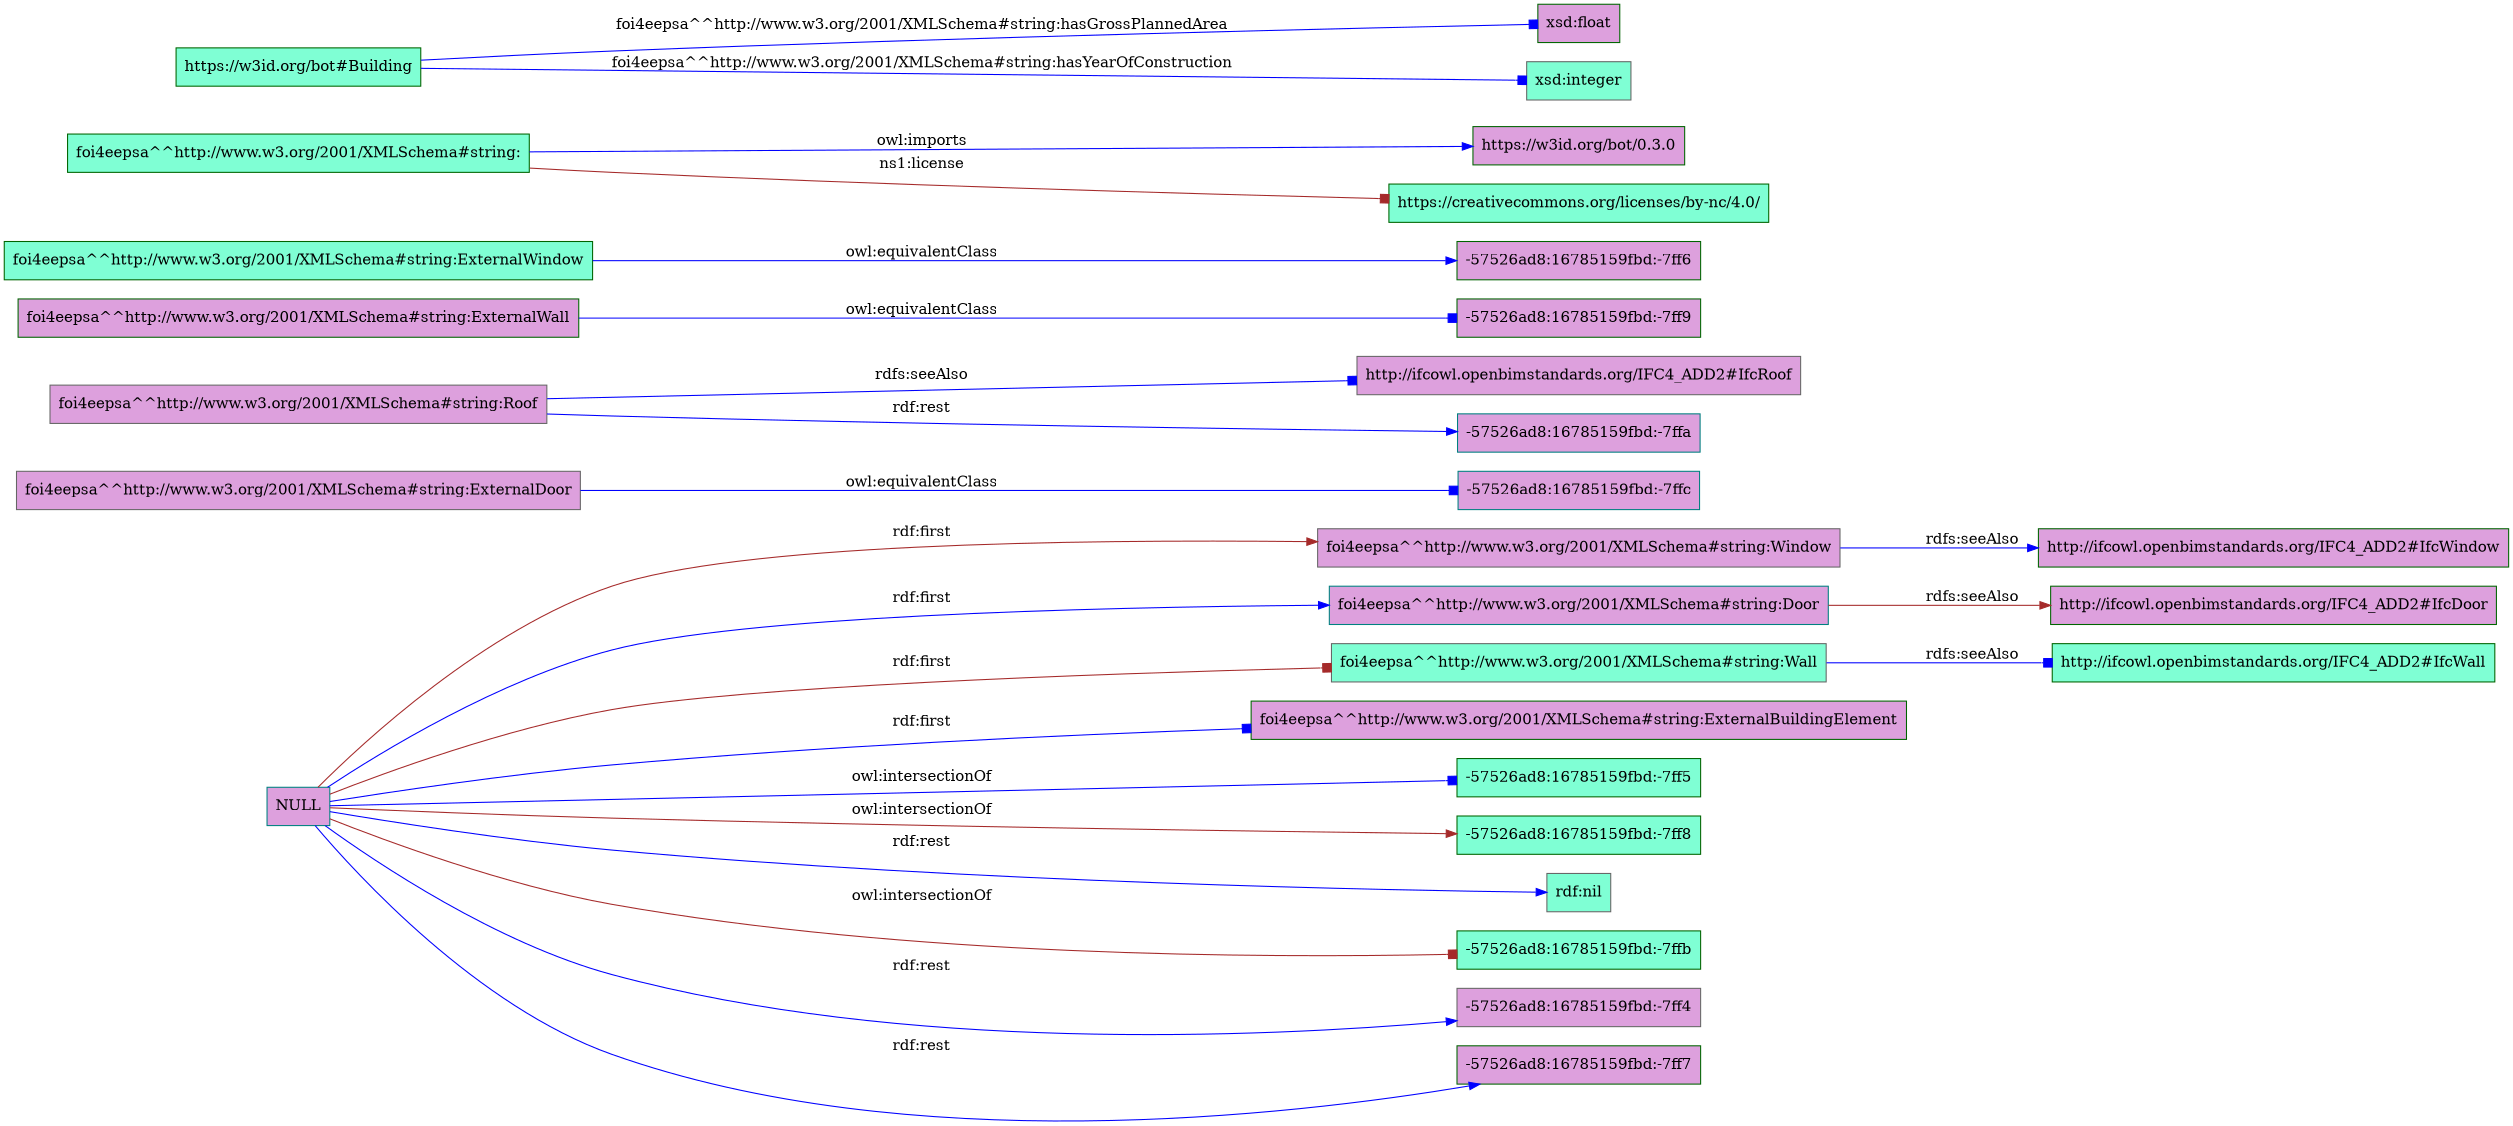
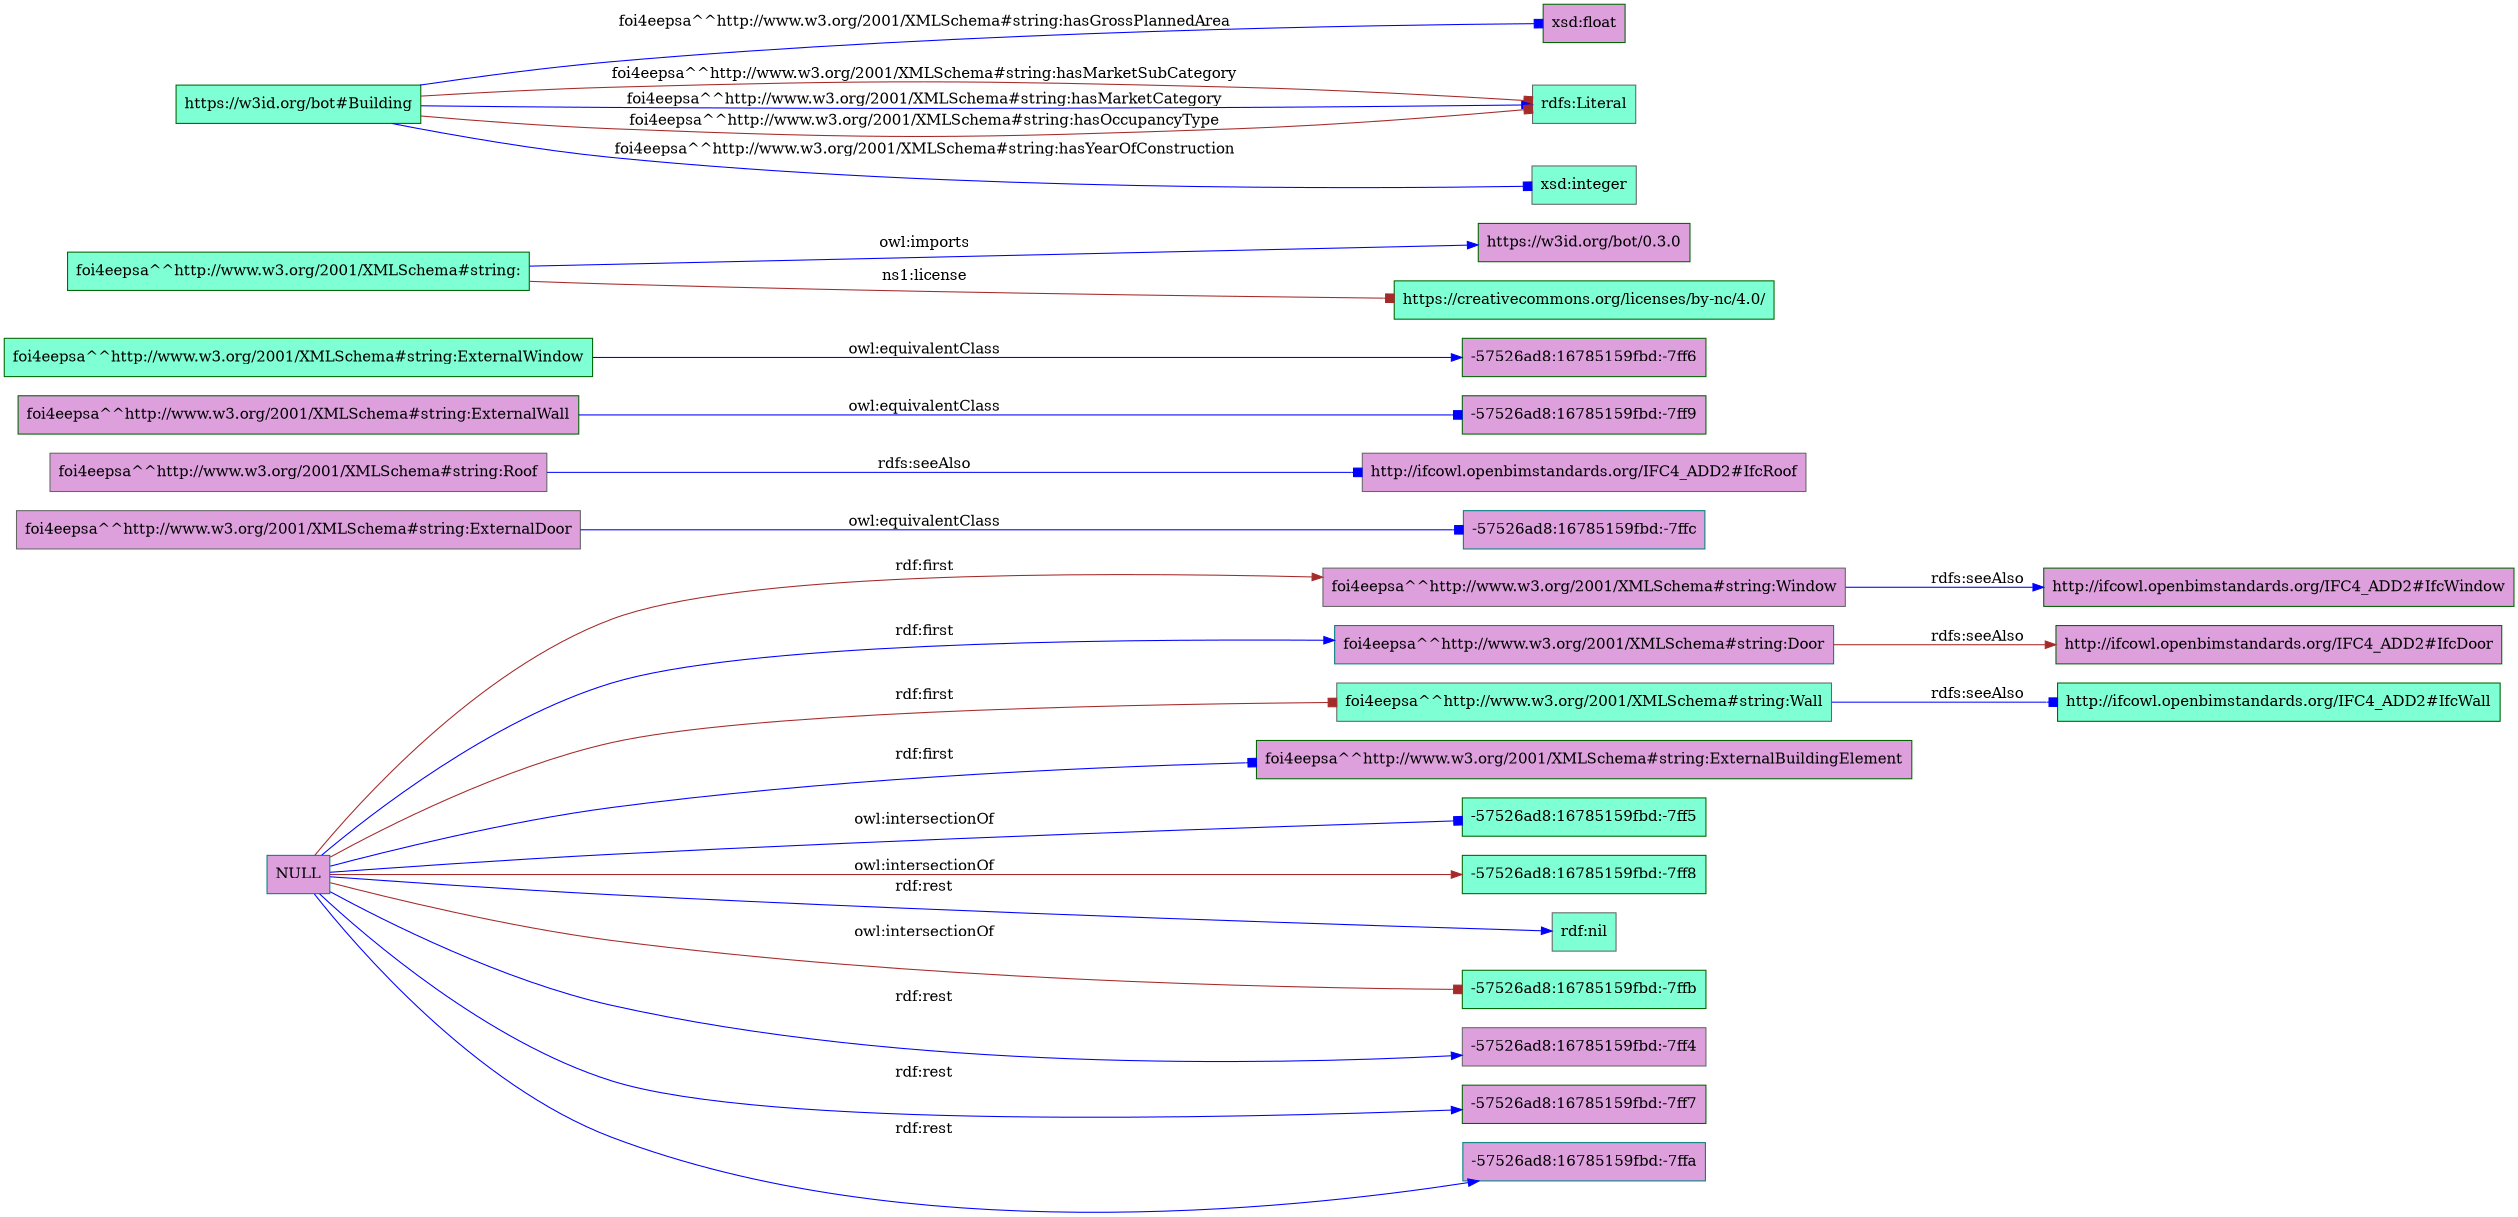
node "rdfs:Literal": added
edge "foi4eepsa^^http://www.w3.org/2001/XMLSchema#string:Roof" -> "-57526ad8:16785159fbd:-7ffa": now "NULL" -> "-57526ad8:16785159fbd:-7ffa"
